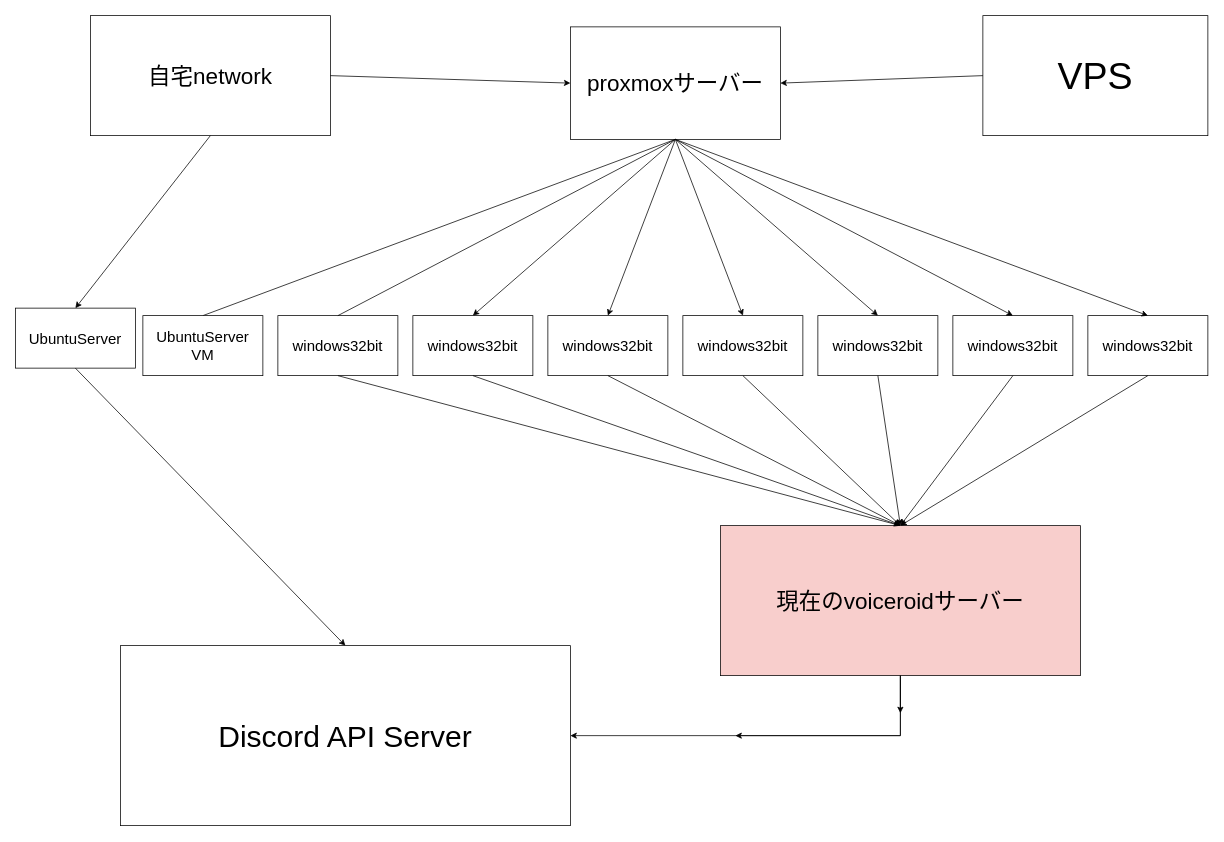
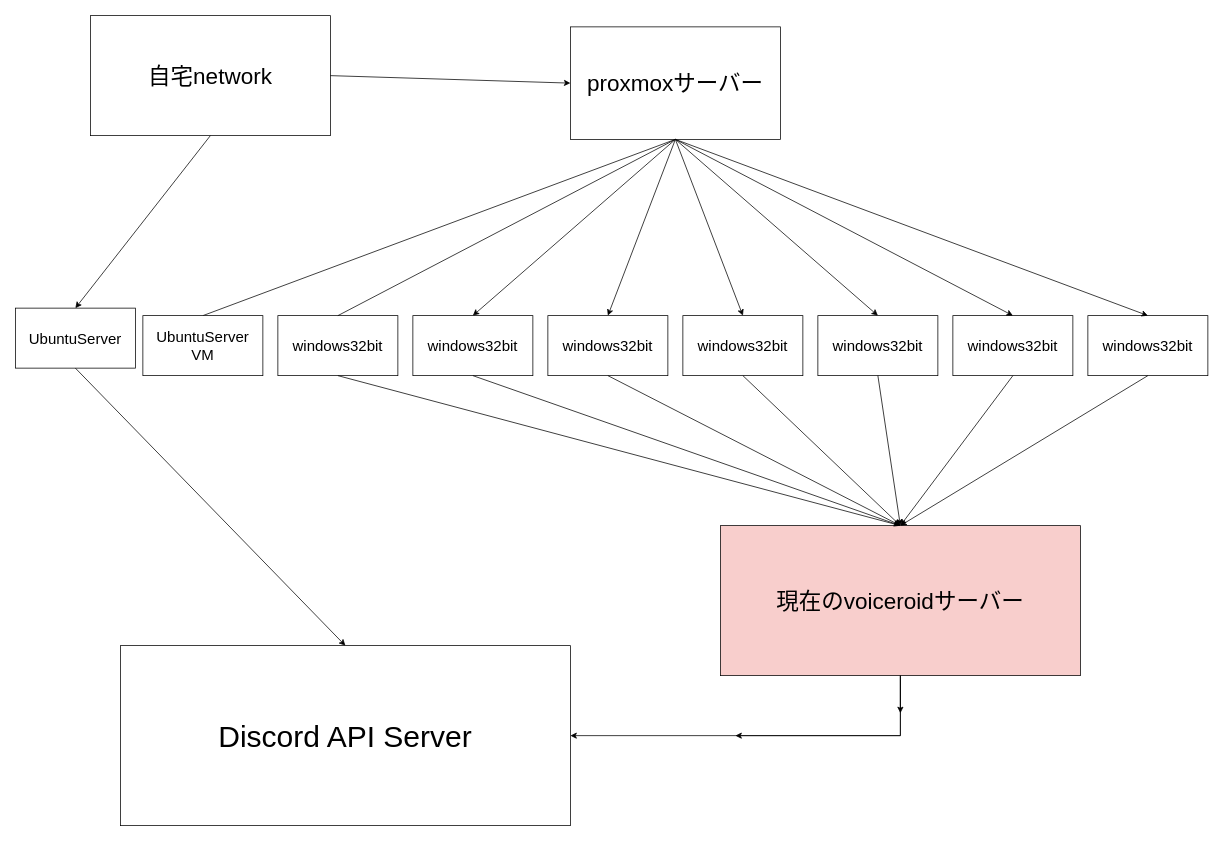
node "VPS": removed
edge "VPS" -> "proxmoxサーバー": removed
